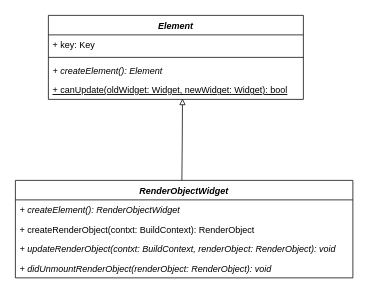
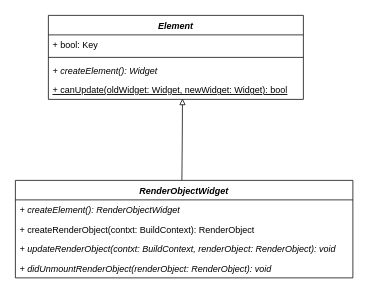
node "+ key: Key": label "+ key: Key" -> "+ bool: Key"
node "+ createElement(): Element": label "+ createElement(): Element" -> "+ createElement(): Widget"
